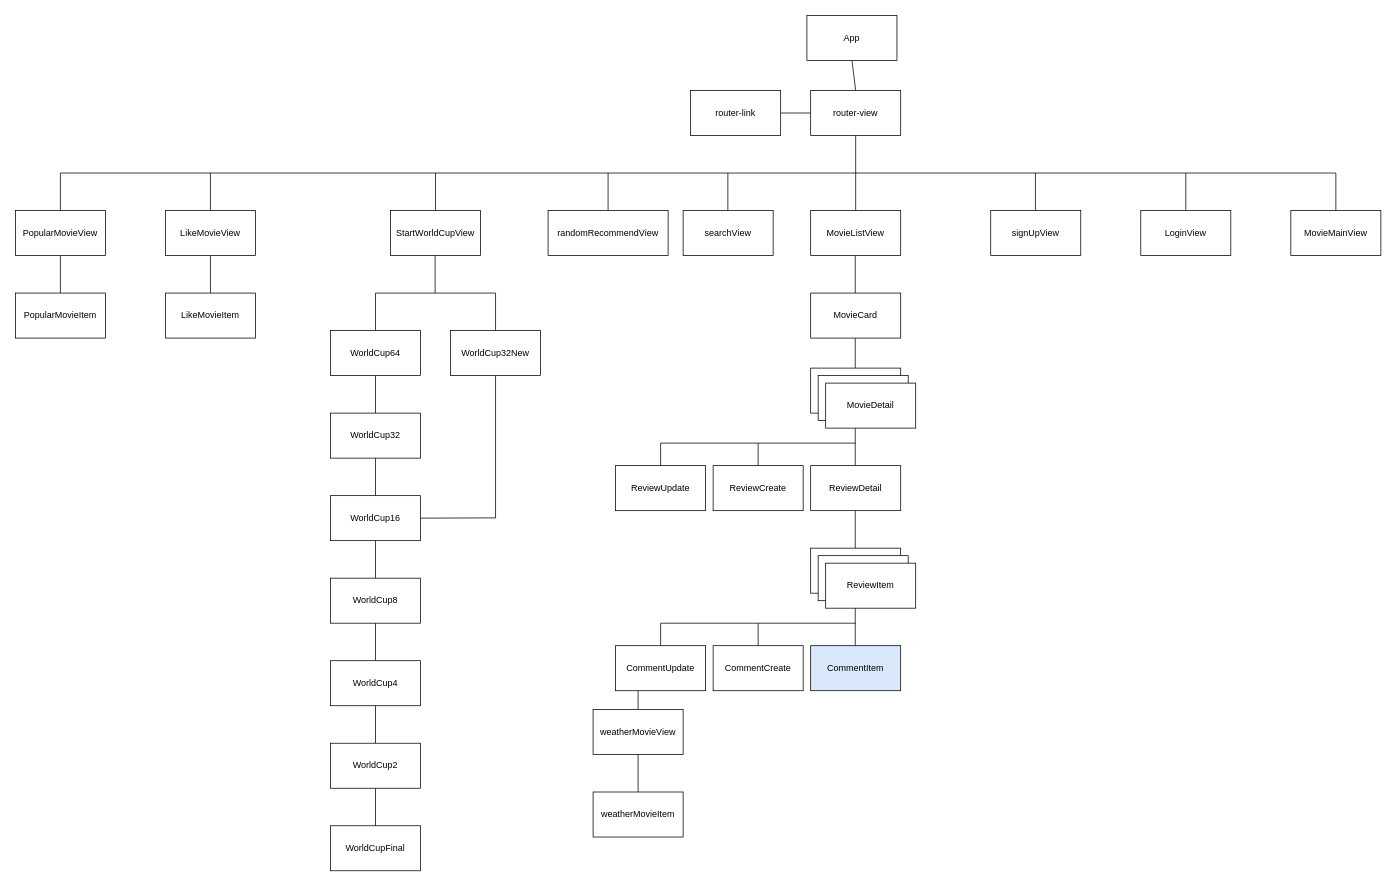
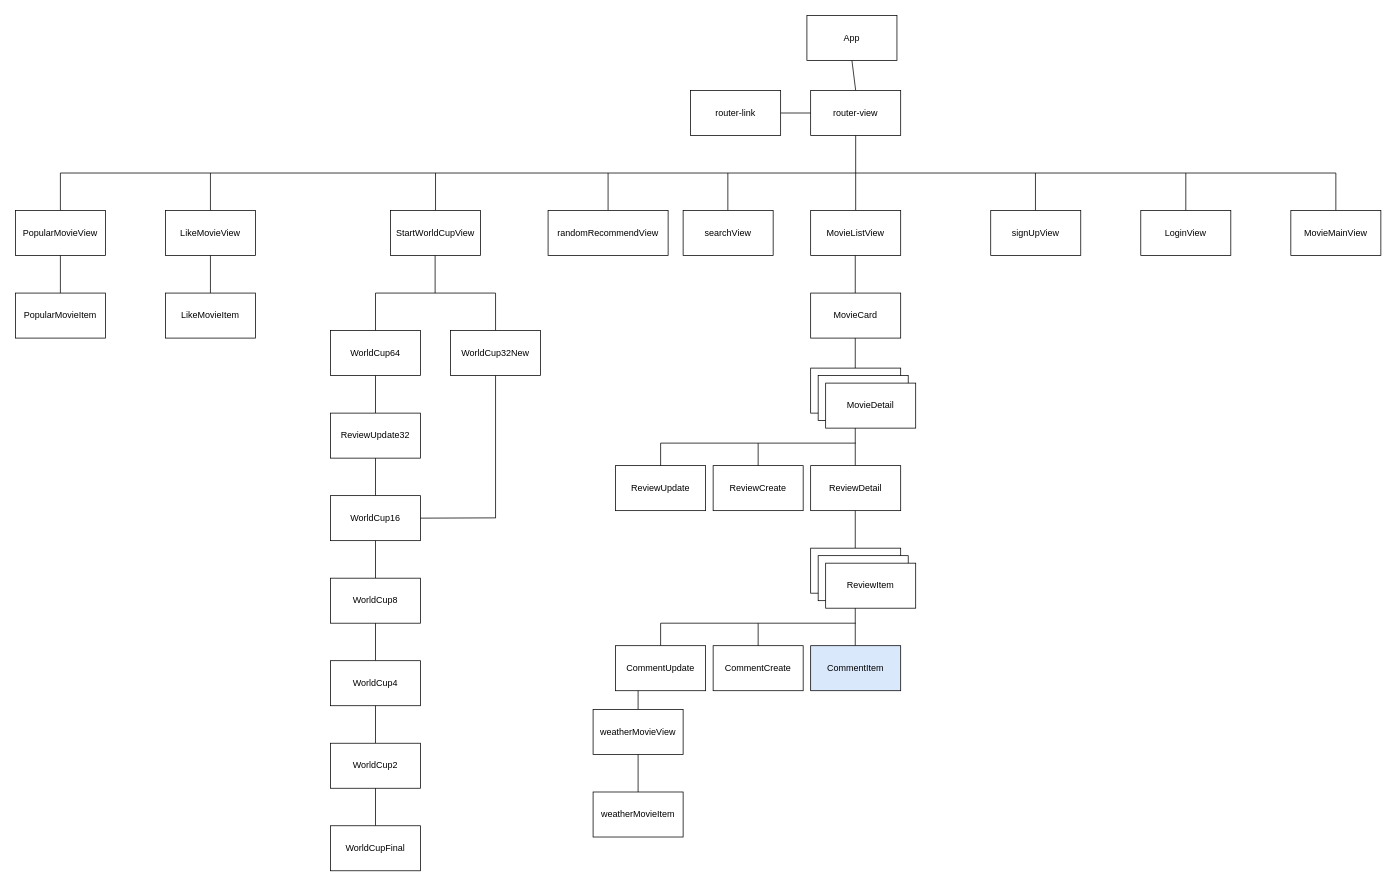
node "WorldCup32": label "WorldCup32" -> "ReviewUpdate32"
